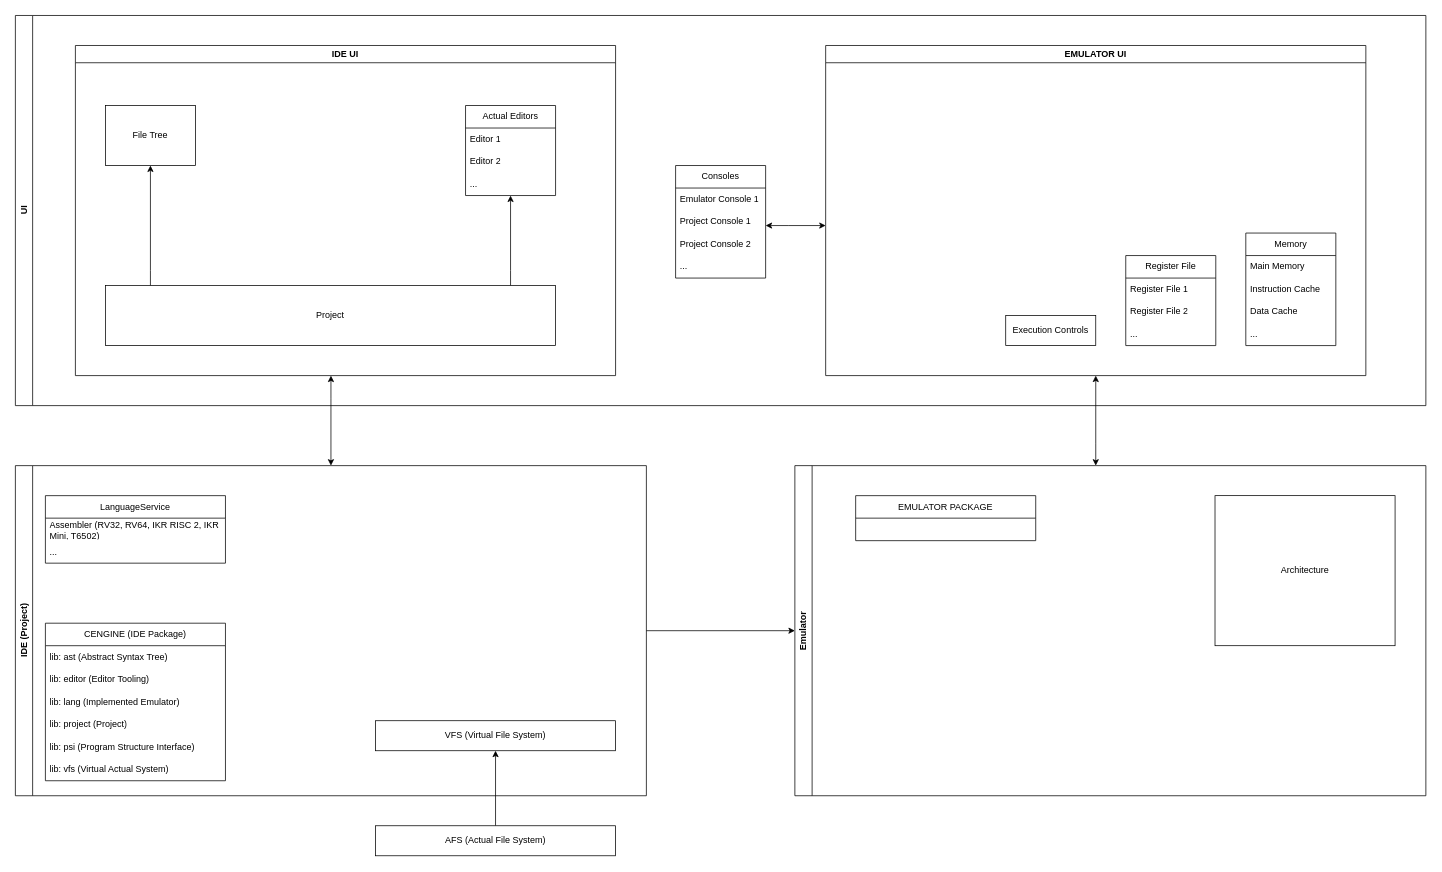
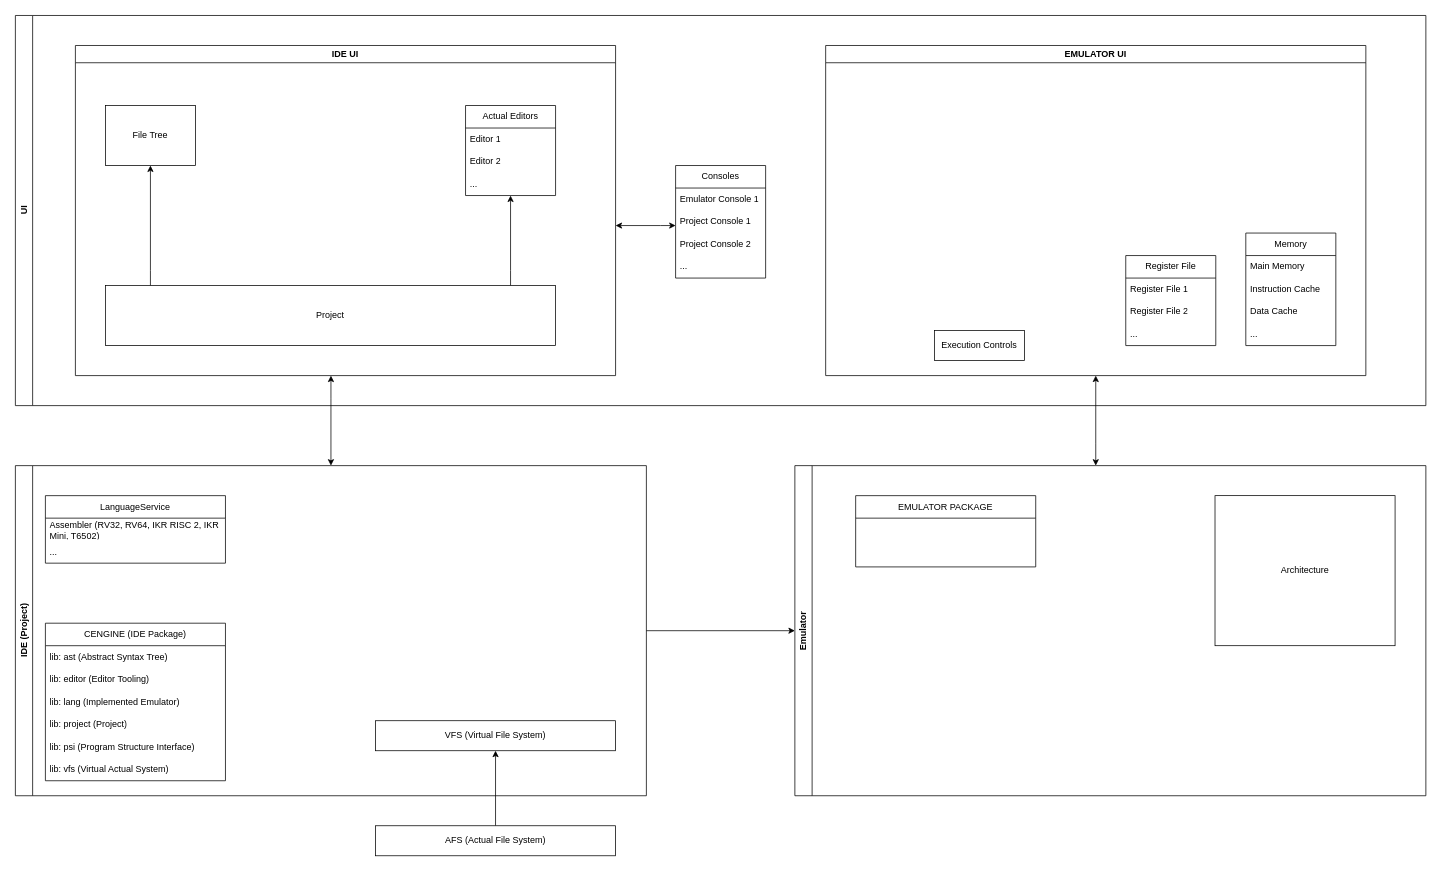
edge "IDE UI" -- "Consoles": added
edge "EMULATOR UI" -- "Consoles": removed
node "Execution Controls": moved (1050, 330) -> (979, 345)
node "EMULATOR PACKAGE": size 180x45 -> 180x71
